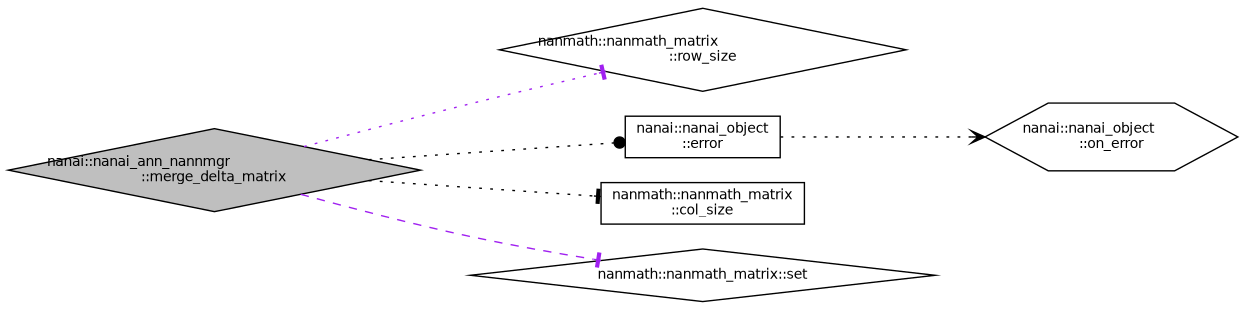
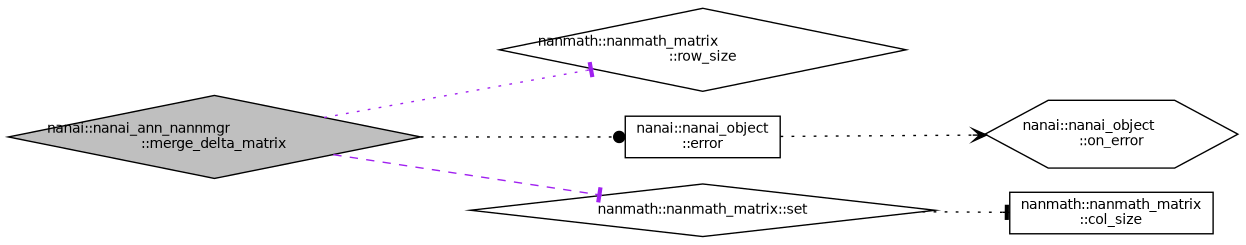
edge "nanai::nanai_ann_nannmgr ::merge_delta_matrix" -> "nanmath::nanmath_matrix ::col_size": now "nanmath::nanmath_matrix::set" -> "nanmath::nanmath_matrix ::col_size"
